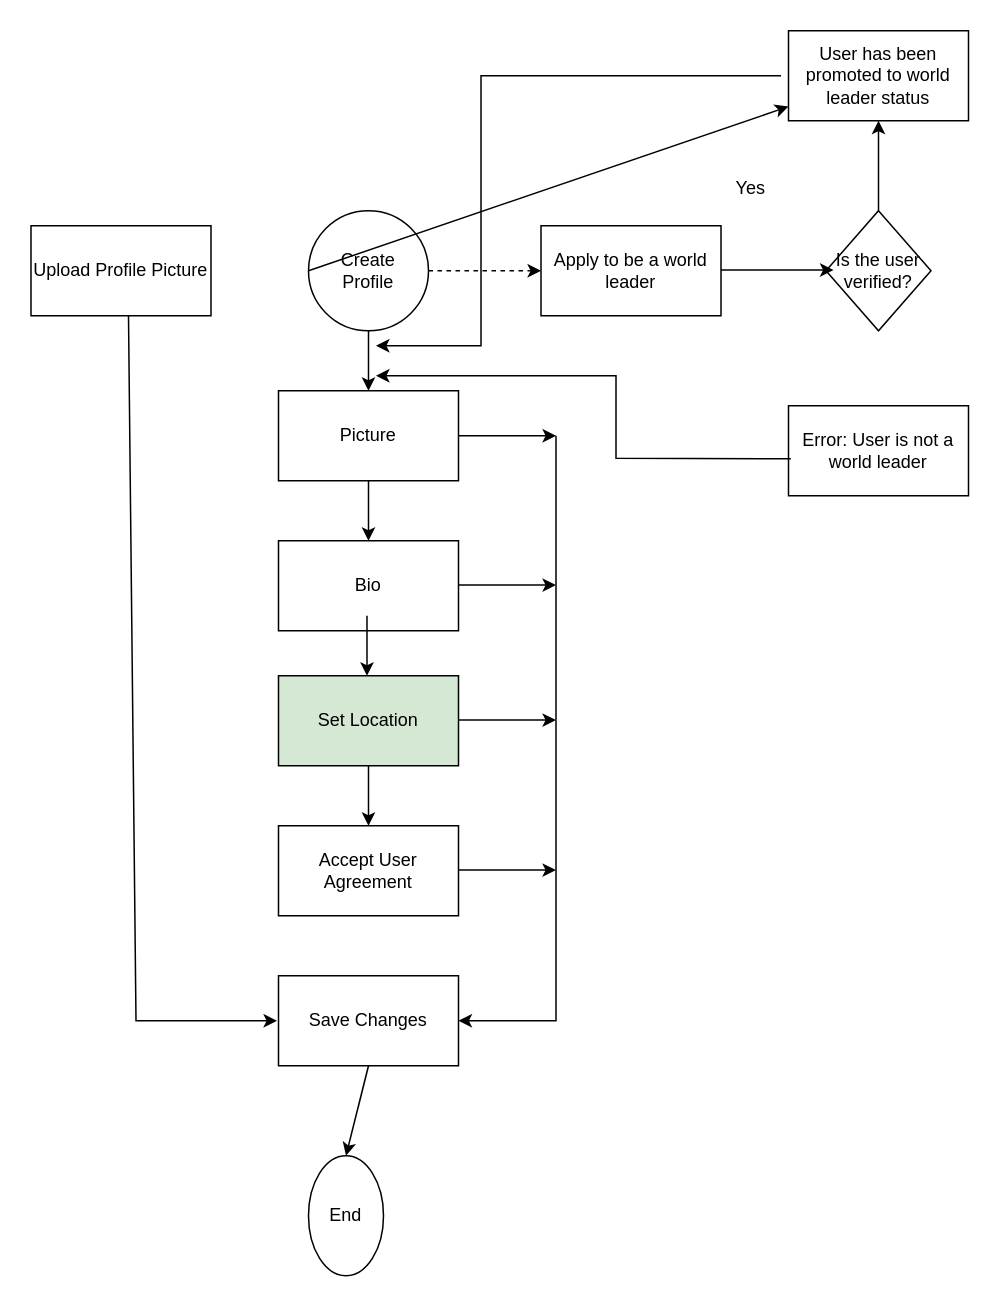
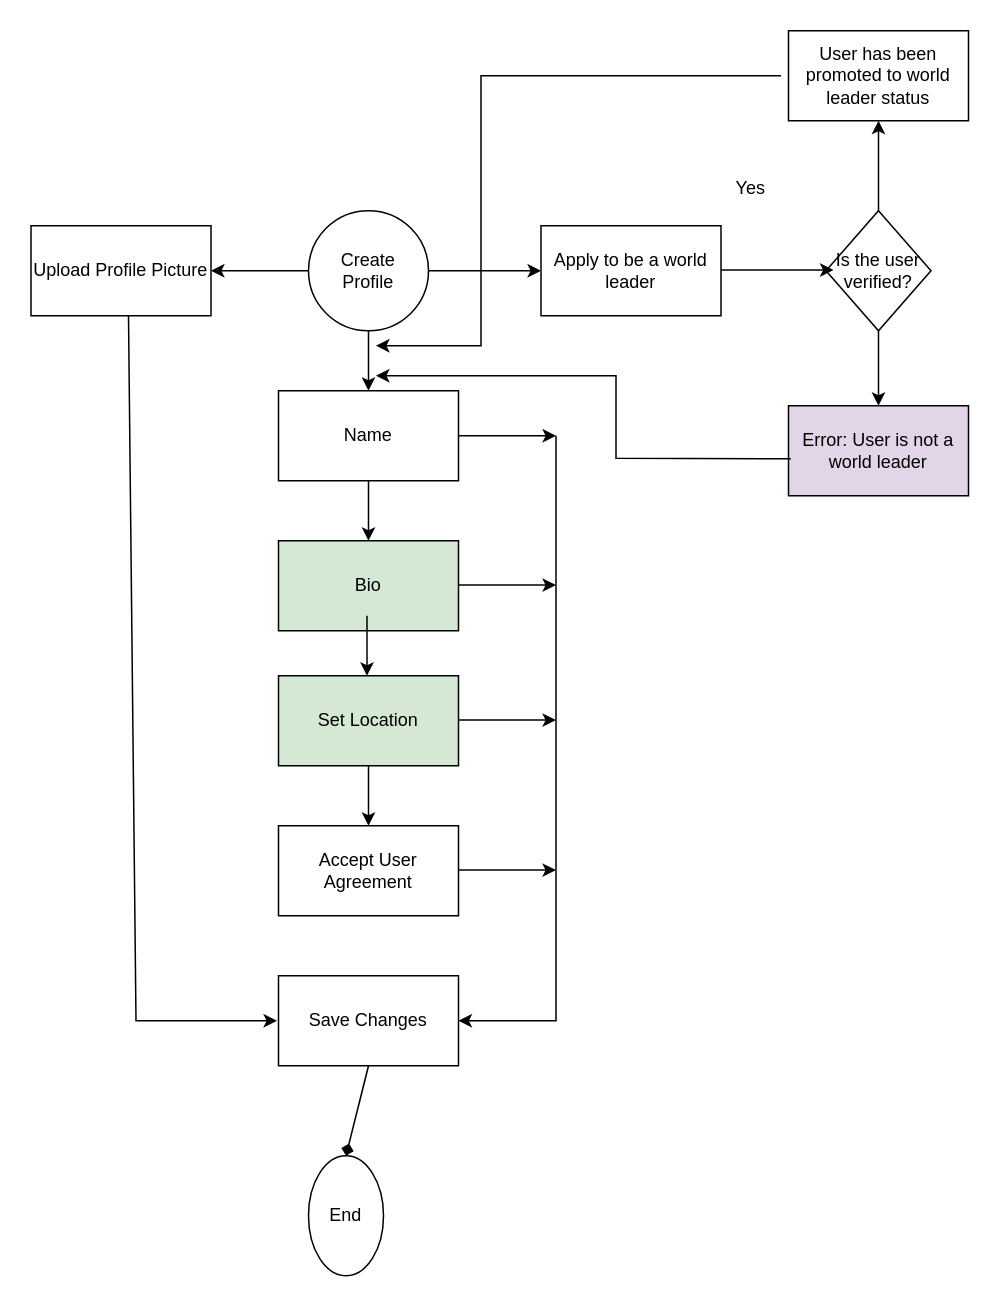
edge "Create Profile" -> "User has been promoted to world leader status": now "Create Profile" -> "Upload Profile Picture"
edge "Create Profile" -> "Apply to be a world leader": style dashed -> solid
edge "Is the user verified?" -> "Error: User is not a world leader": added
node "Picture": label "Picture" -> "Name"
node "Error: User is not a world leader": fillcolor #ffffff -> #e1d5e7
node "Bio": fillcolor #ffffff -> #d5e8d4
edge "Save Changes" -> "End": arrowhead classic -> diamond
